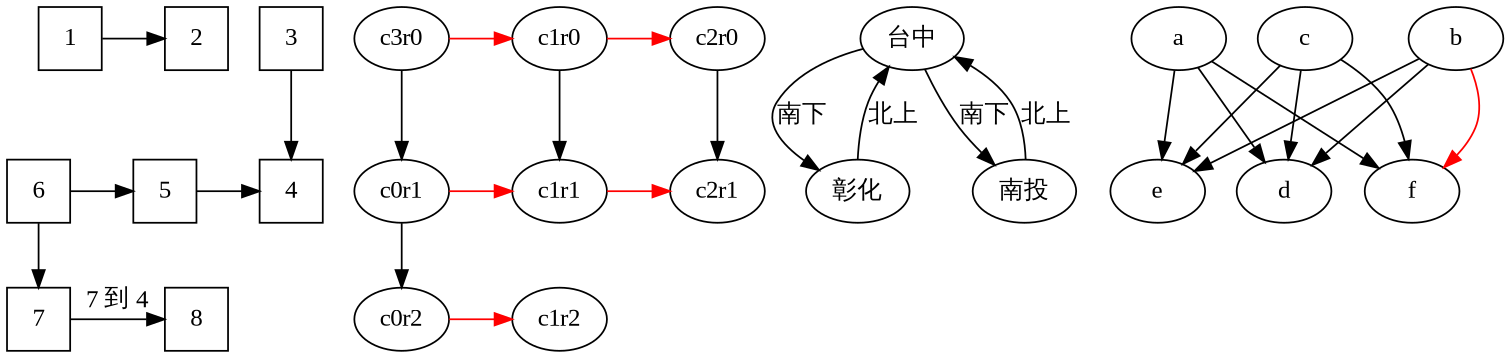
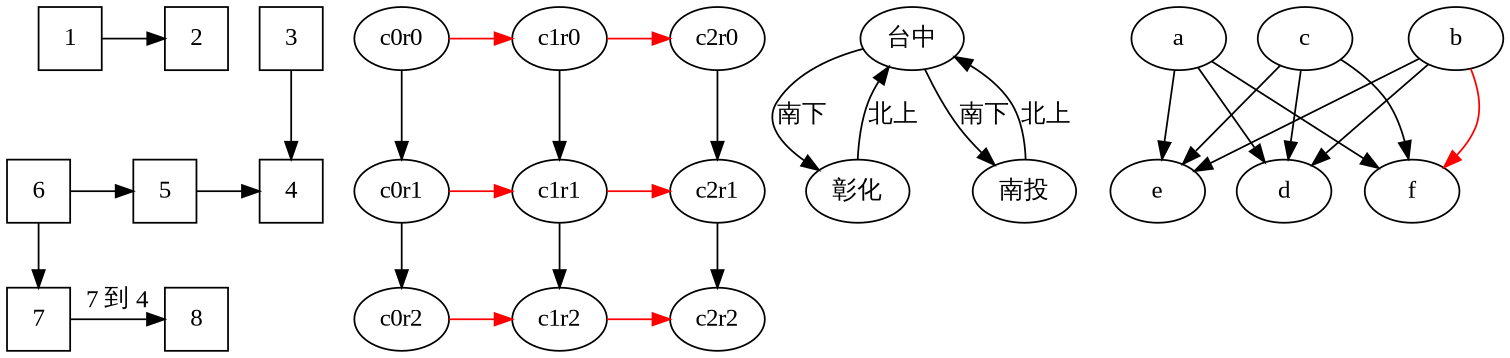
node "c3r0": label "c3r0" -> "c0r0"
edge "c1r1" -> "c1r2": added
node "c2r2": added
